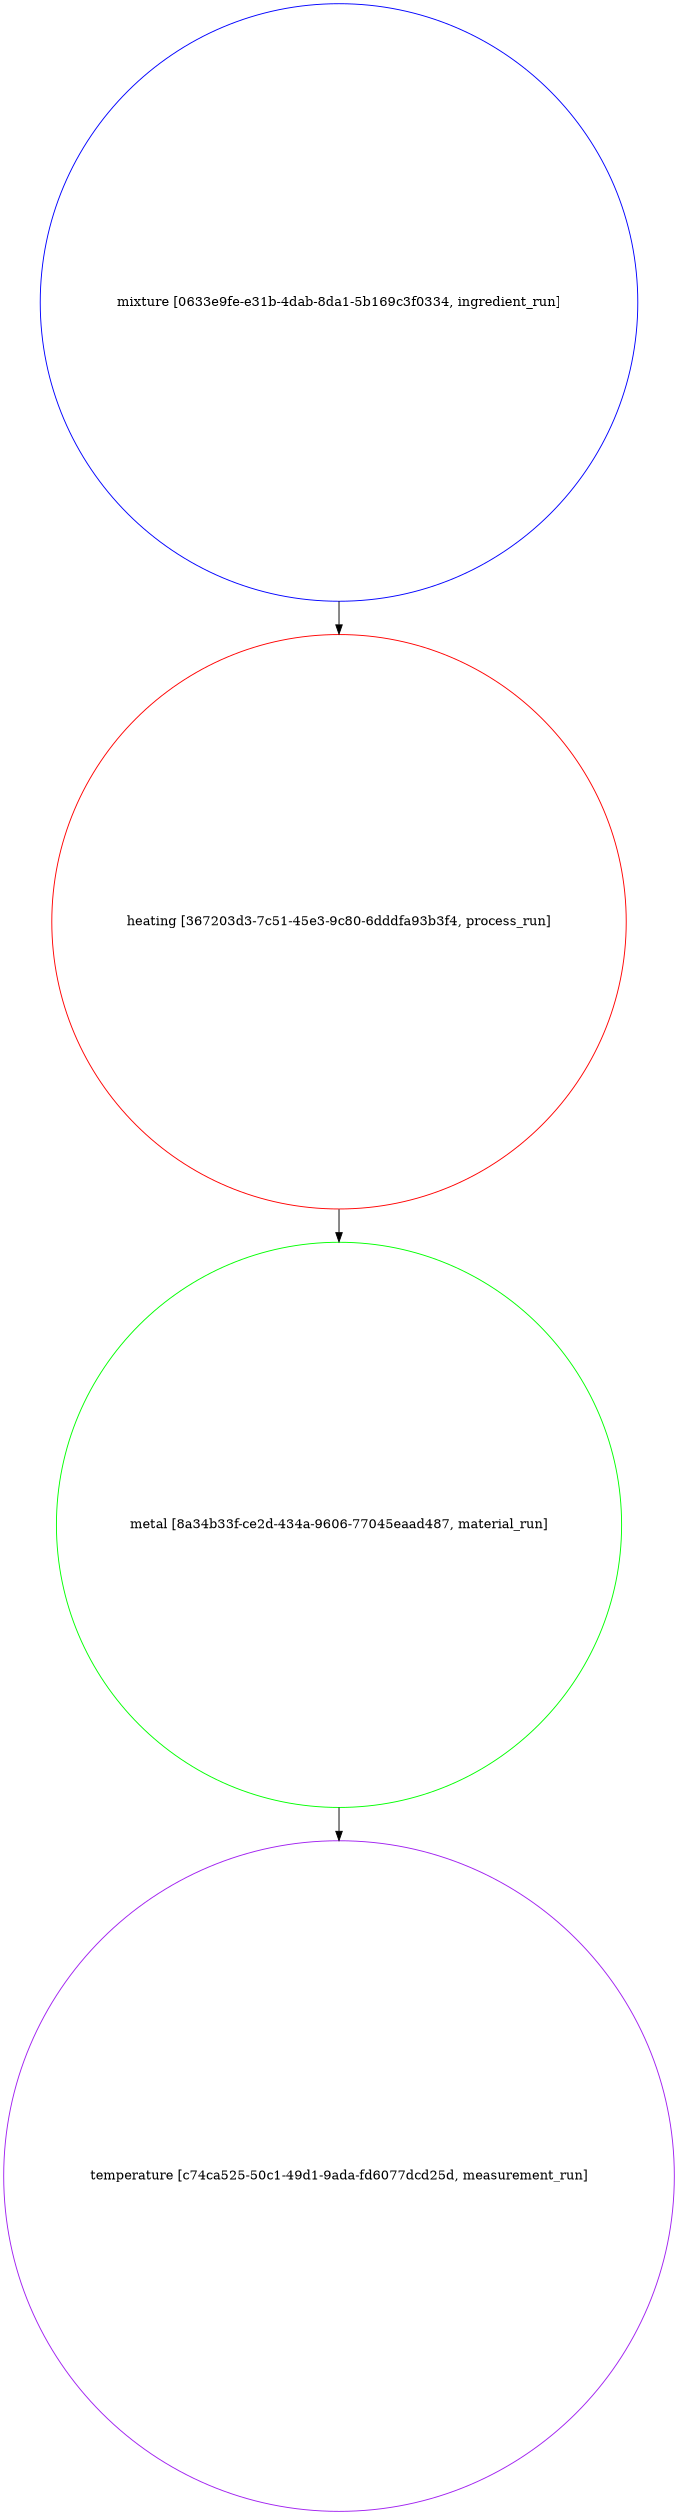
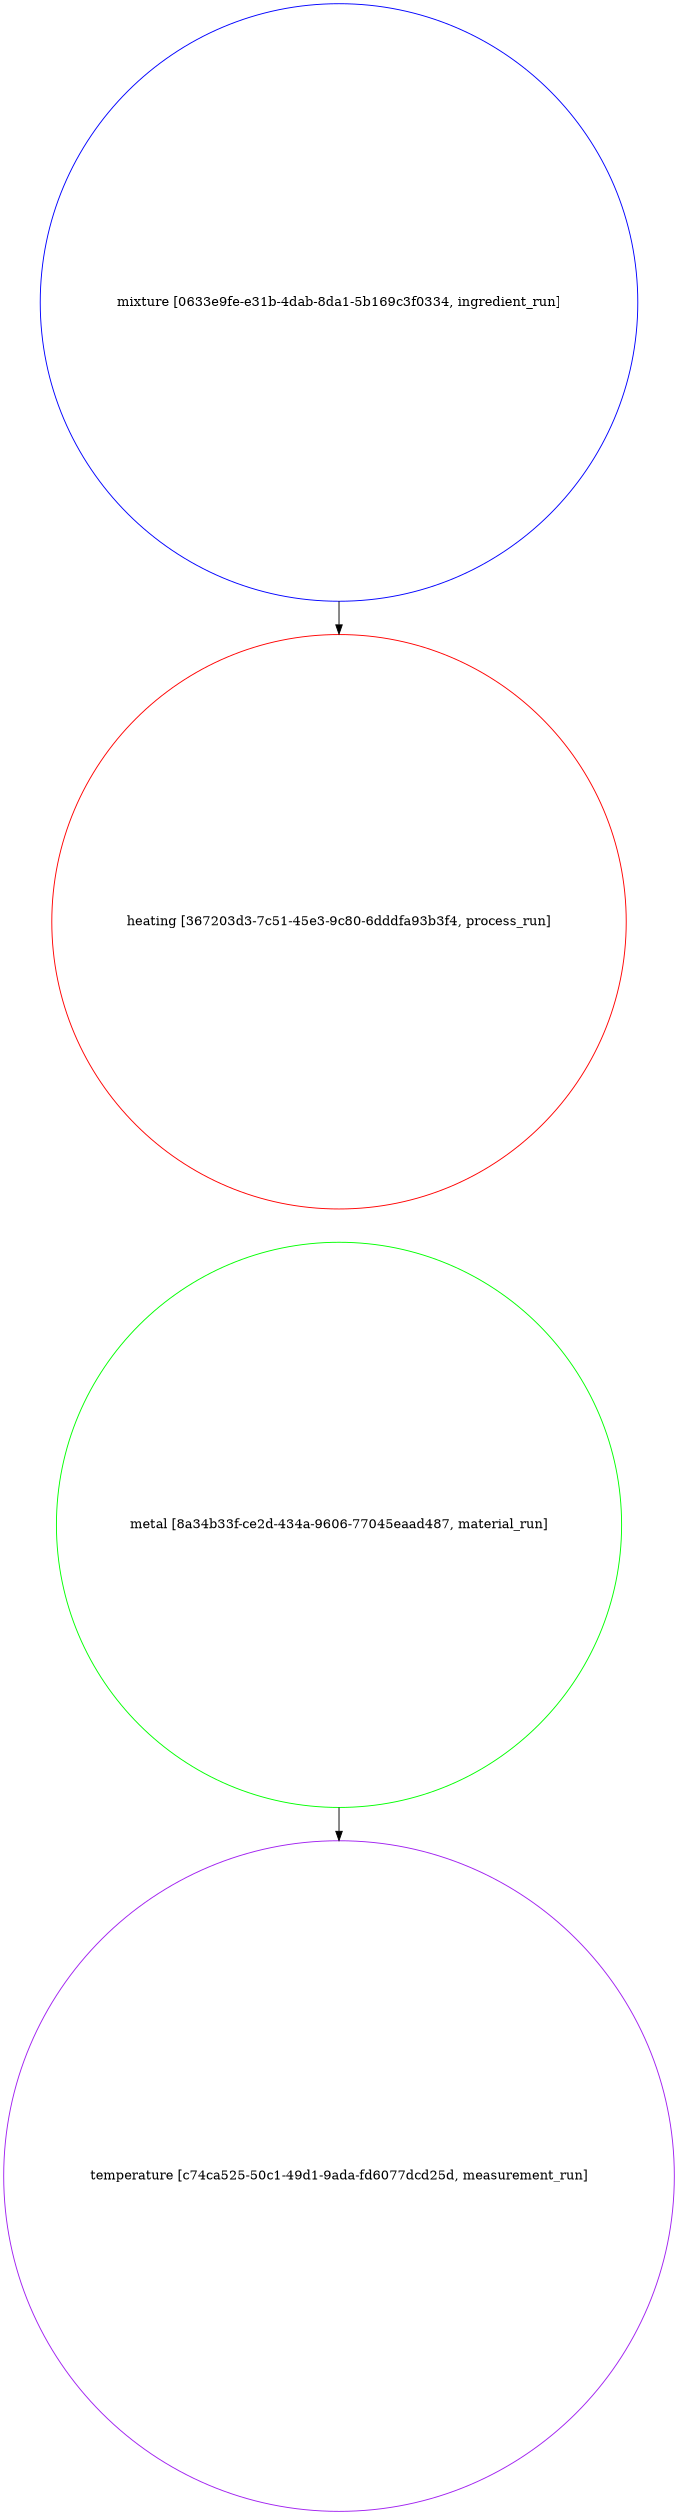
edge "heating [367203d3-7c51-45e3-9c80-6dddfa93b3f4, process_run]" -> "metal [8a34b33f-ce2d-434a-9606-77045eaad487, material_run]": removed
